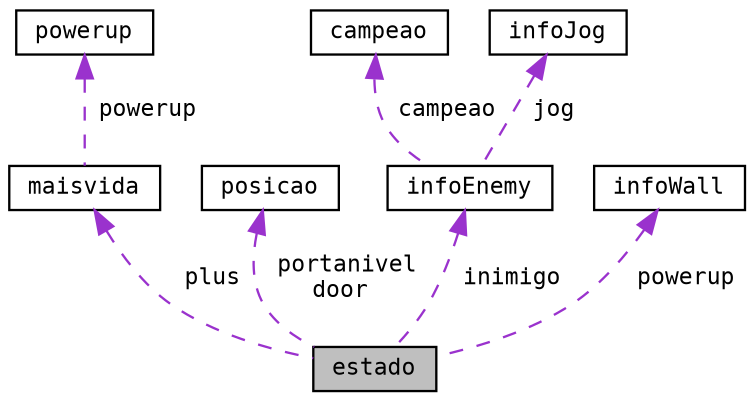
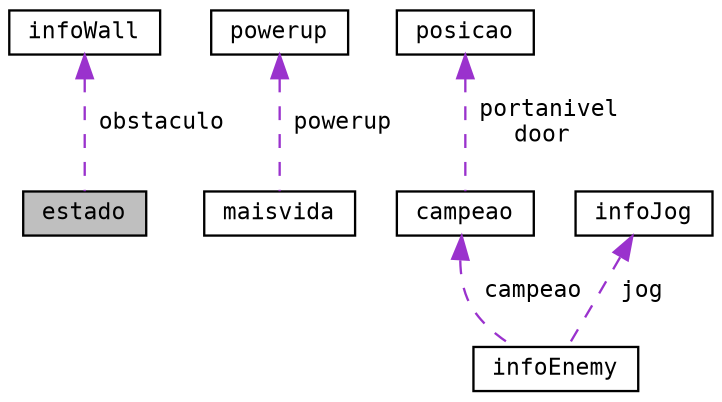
edge "estado" -> "infoWall": label " powerup" -> " obstaculo"
edge "estado" -> "infoEnemy": removed, label "inimigo"
edge "estado" -> "posicao": now "campeao" -> "posicao"
edge "estado" -> "maisvida": removed, label "plus"
